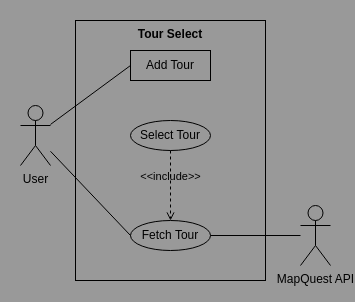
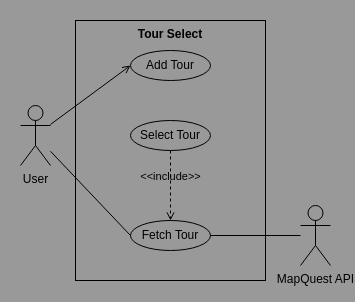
node "Add Tour": shape rectangle -> ellipse
edge "Add Tour" -- "User": arrowhead none -> open
